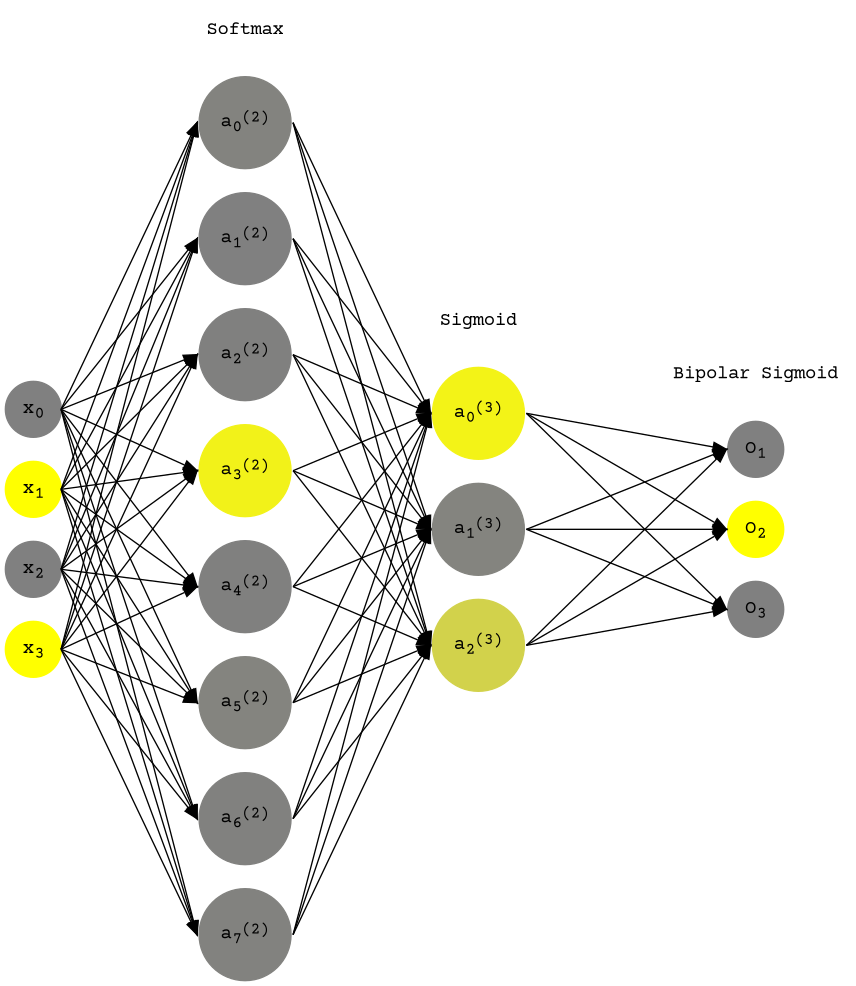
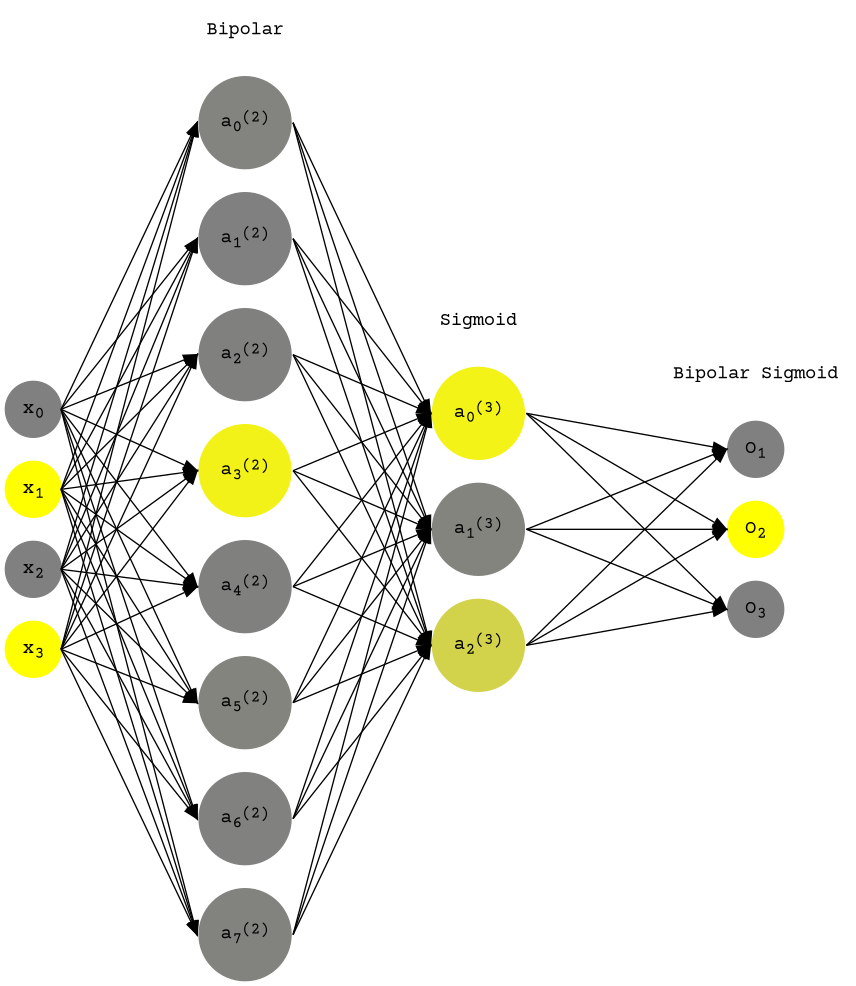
node "Softmax": label "Softmax" -> "Bipolar"
